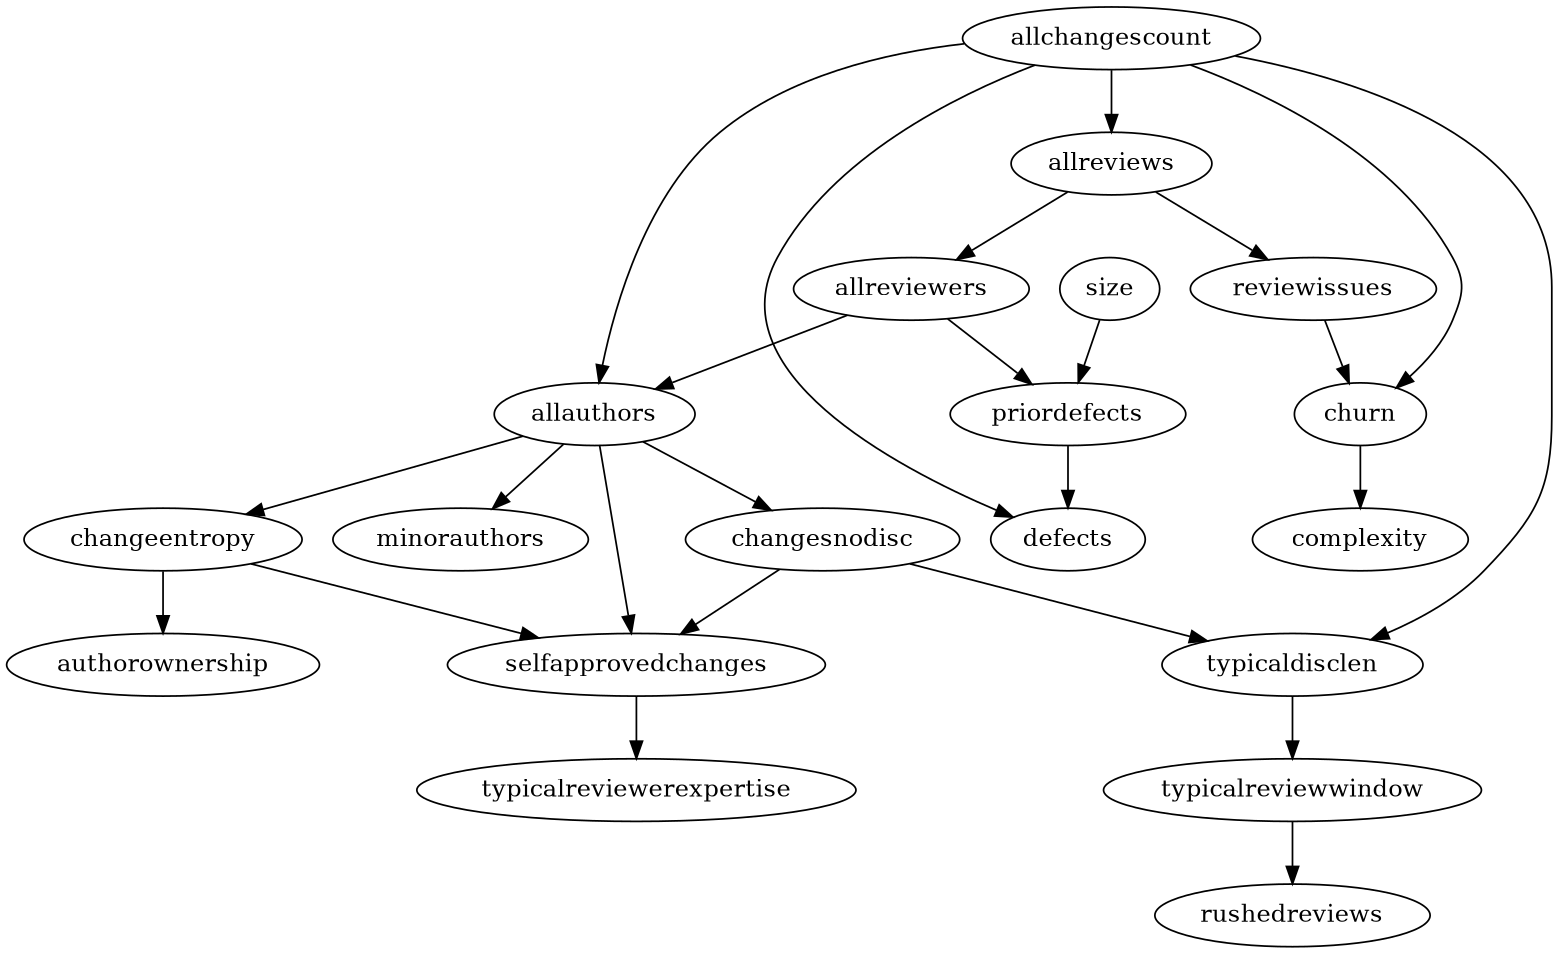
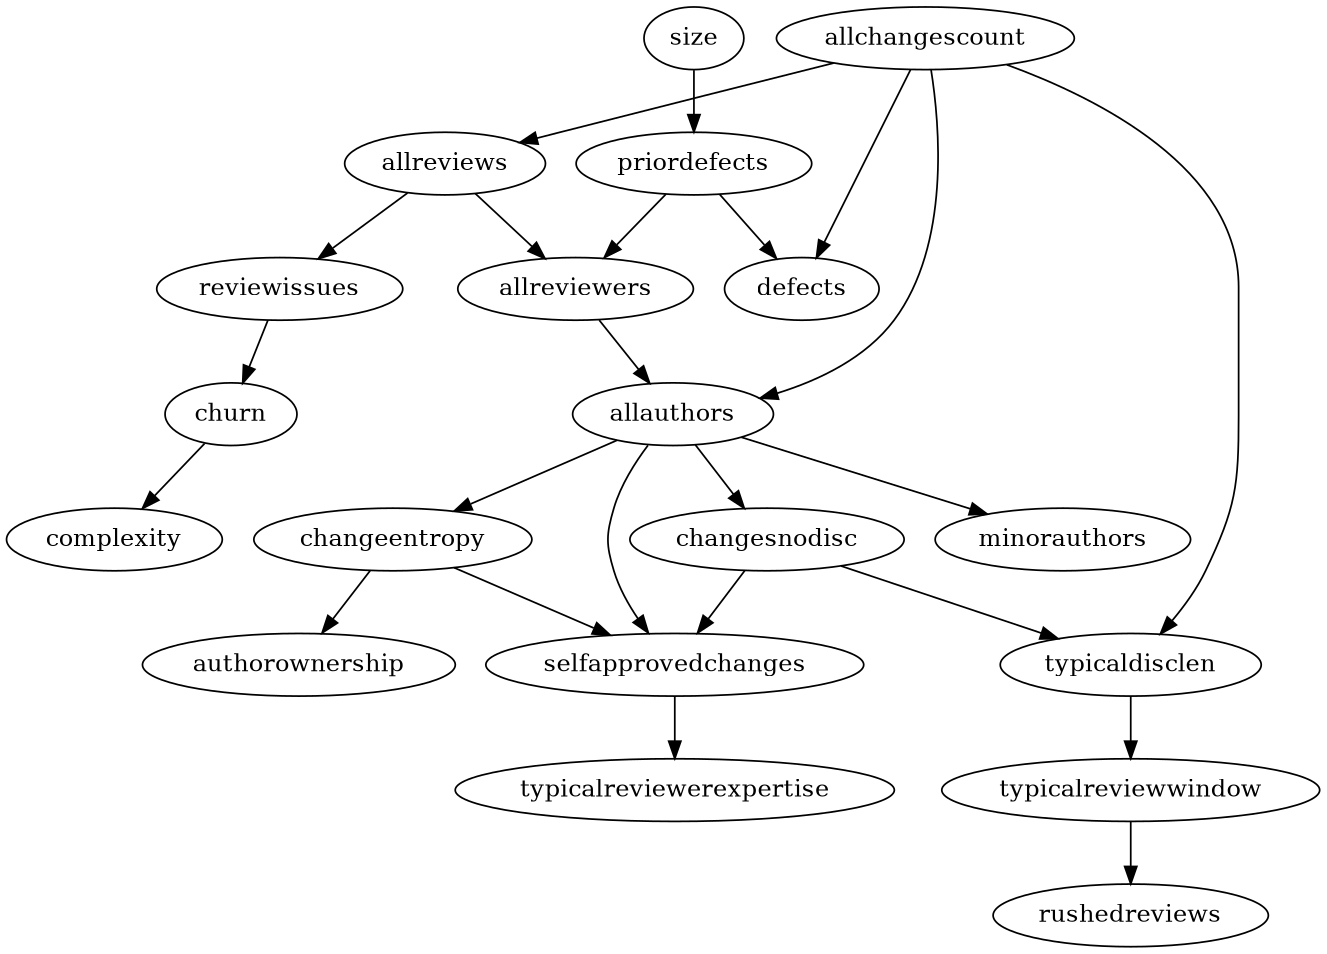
edge "allchangescount" -> "churn": removed
edge "allreviewers" -> "priordefects": reversed
